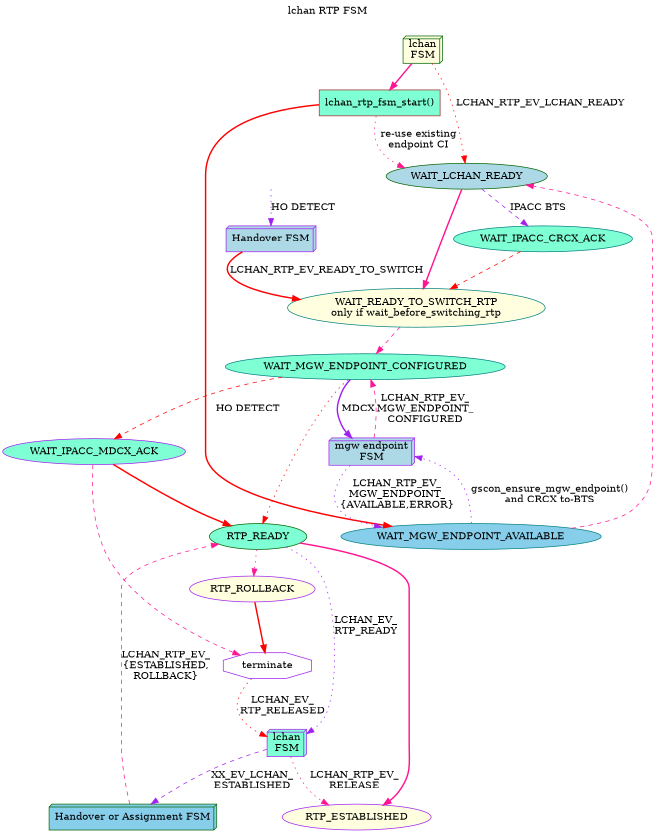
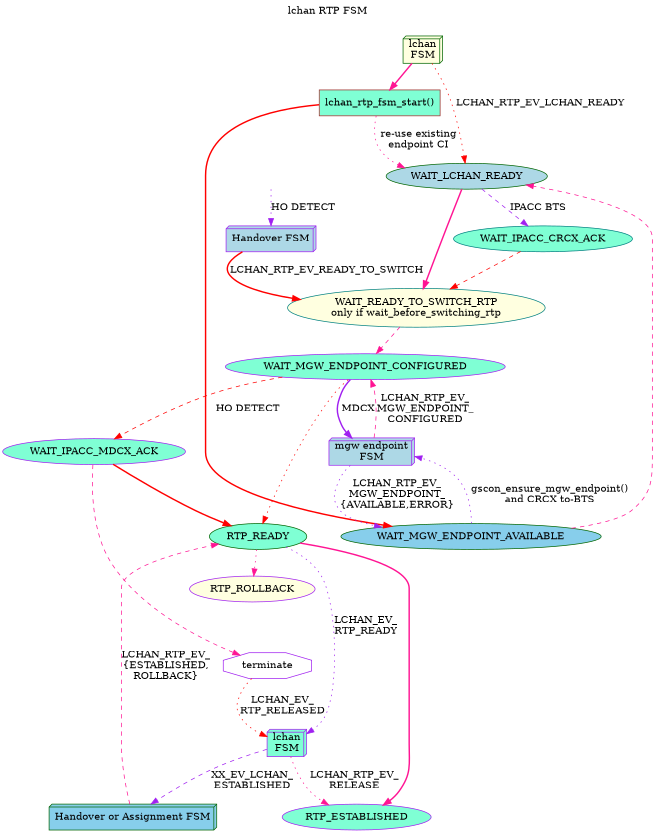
node "WAIT_MGW_ENDPOINT_CONFIGURED": color teal -> purple
node "WAIT_MGW_ENDPOINT_AVAILABLE": color teal -> darkgreen
edge "RTP_ROLLBACK" -> "terminate": removed
node "RTP_ESTABLISHED": fillcolor lightyellow -> aquamarine
